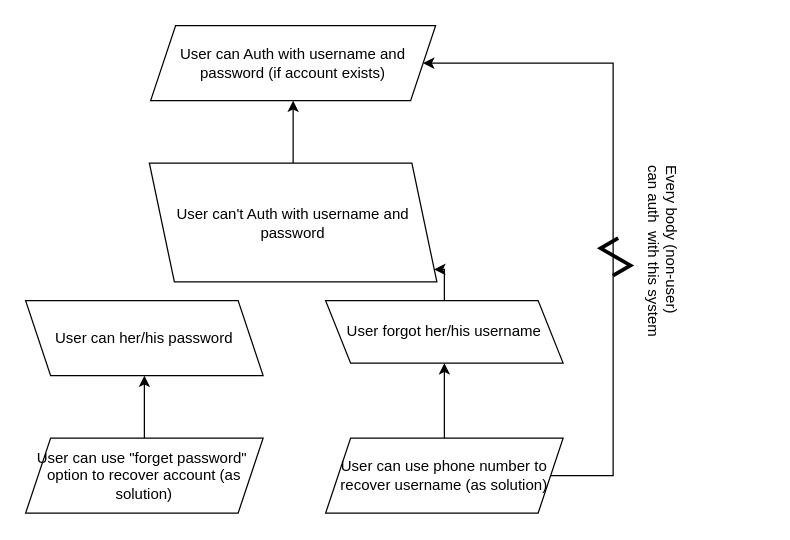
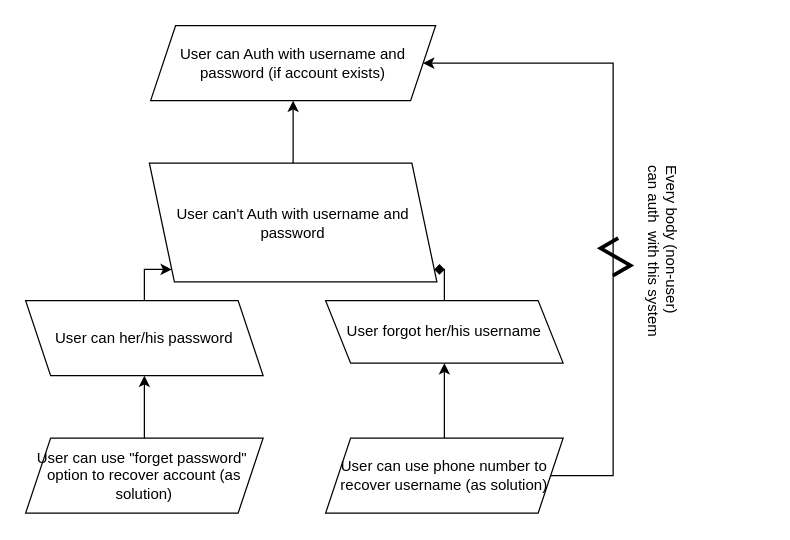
edge "User forgot her/his username" -> "User can't Auth with username and password": arrowhead classic -> diamond
edge "User can her/his password" -> "User can't Auth with username and password": added
